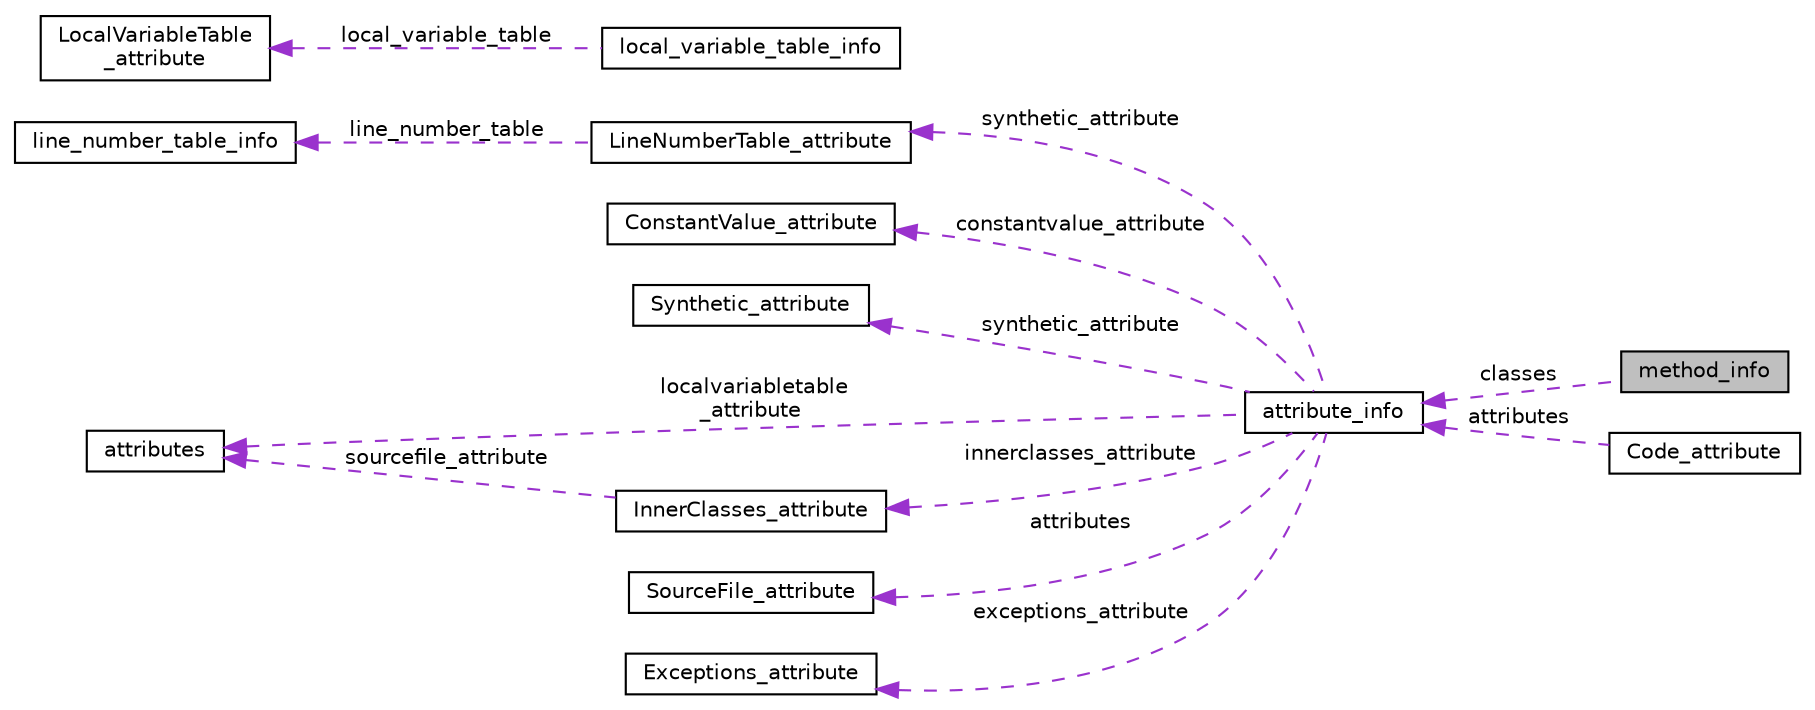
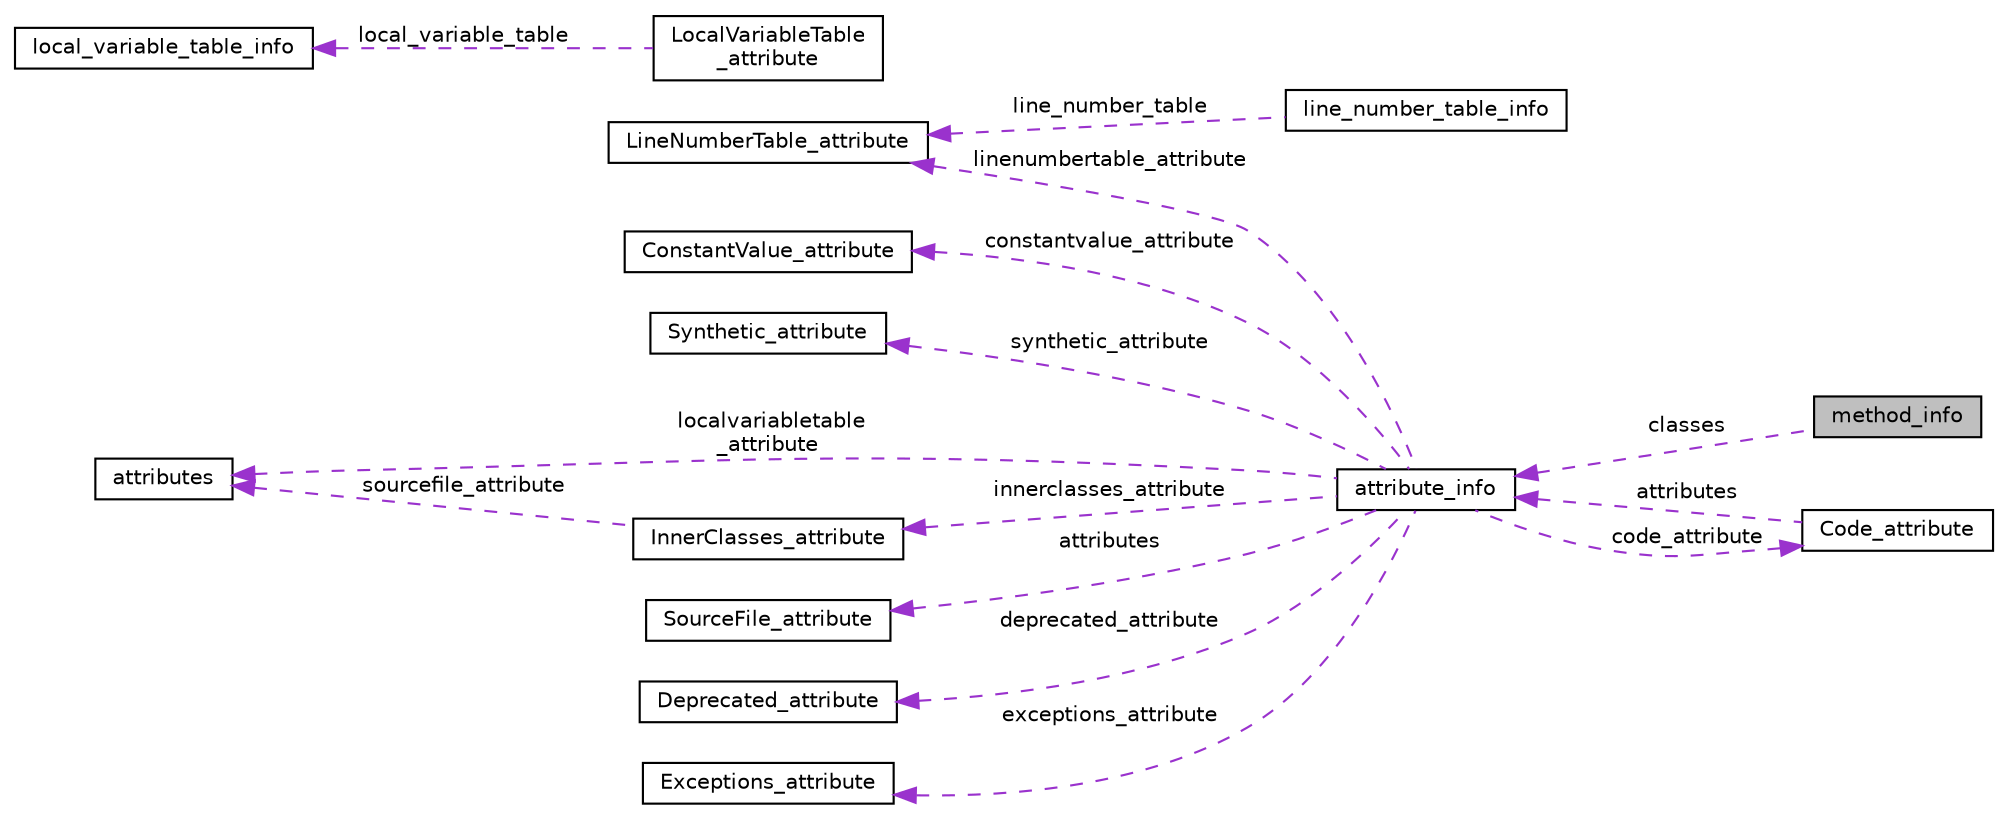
edge "local_variable_table_info" -> "LocalVariableTable _attribute": reversed
edge "attribute_info" -> "LineNumberTable_attribute": label " synthetic_attribute" -> " linenumbertable_attribute"
edge "LineNumberTable_attribute" -> "line_number_table_info": reversed
edge "attribute_info" -> "Code_attribute": added, label "code_attribute"
node "Deprecated_attribute": added
